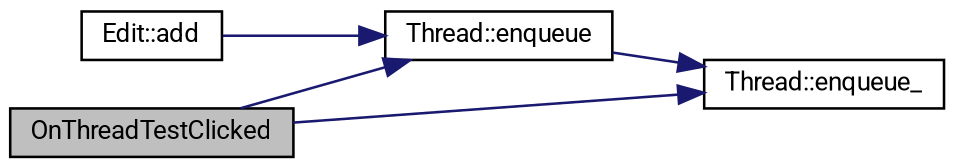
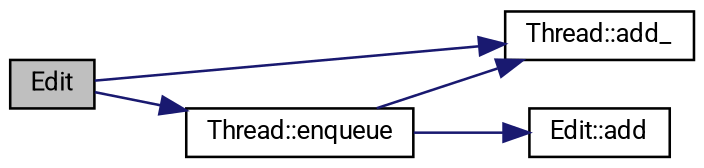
edge "Edit::add" -> "Thread::enqueue": reversed
node "Thread::enqueue_": label "Thread::enqueue_" -> "Thread::add_"
node "OnThreadTestClicked": label "OnThreadTestClicked" -> "Edit"
